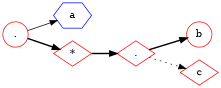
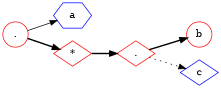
node "c": color red -> blue
